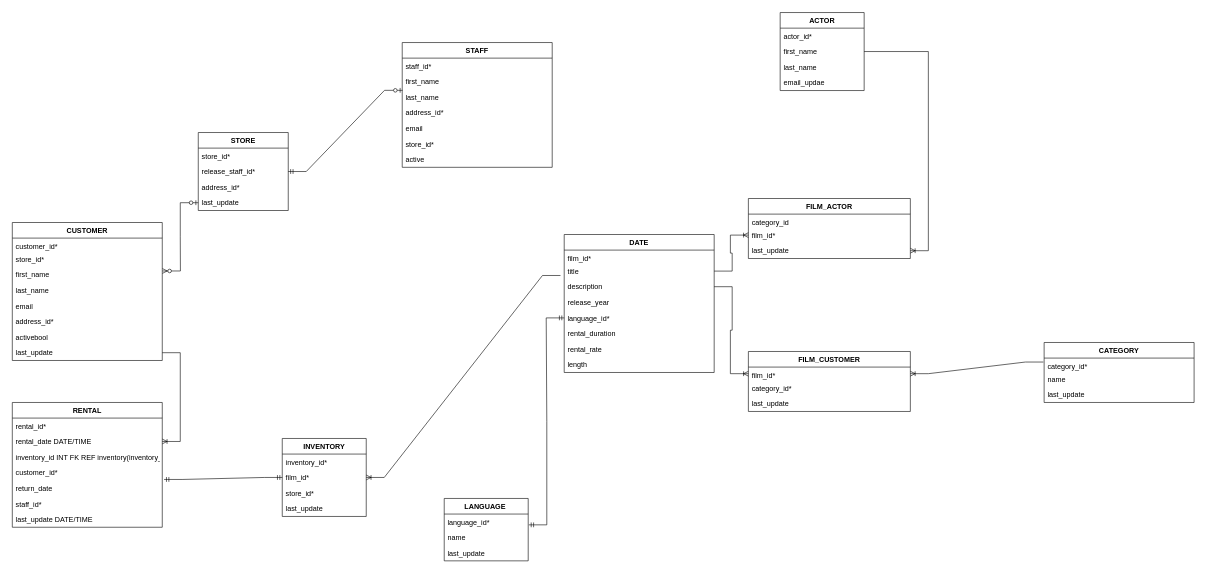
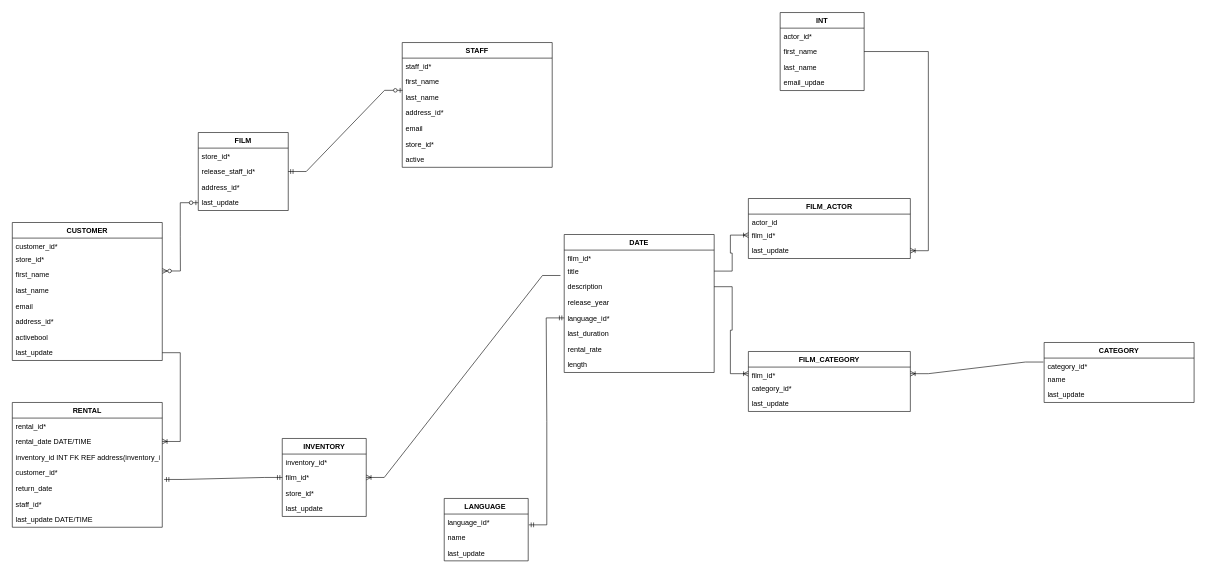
node "ACTOR": label "ACTOR" -> "INT"
node "STORE": label "STORE" -> "FILM"
node "category_id": label "category_id" -> "actor_id"
node "rental_duration": label "rental_duration" -> "last_duration"
node "FILM_CUSTOMER": label "FILM_CUSTOMER" -> "FILM_CATEGORY"
node "inventory_id INT FK REF inventory(inventory_id)": label "inventory_id INT FK REF inventory(inventory_id)" -> "inventory_id INT FK REF address(inventory_id)"
